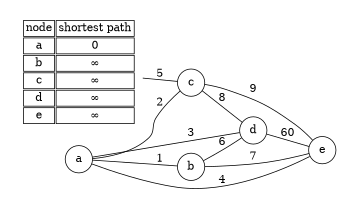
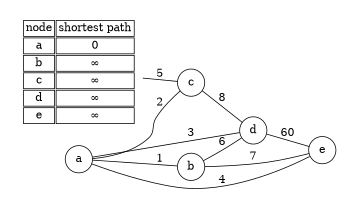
edge "c" -- "e": removed, label "9"
